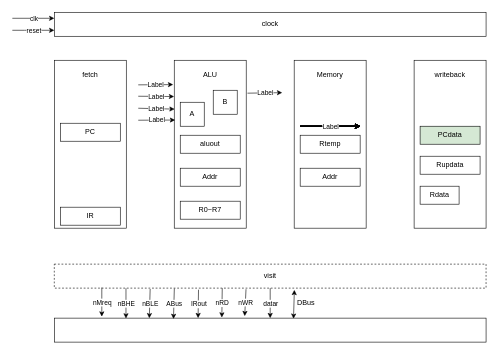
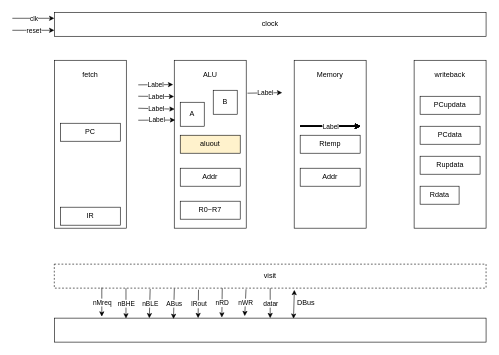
node "PCupdata": added
node "PCdata": fillcolor #d5e8d4 -> #ffffff
node "aluout": fillcolor #ffffff -> #fff2cc
